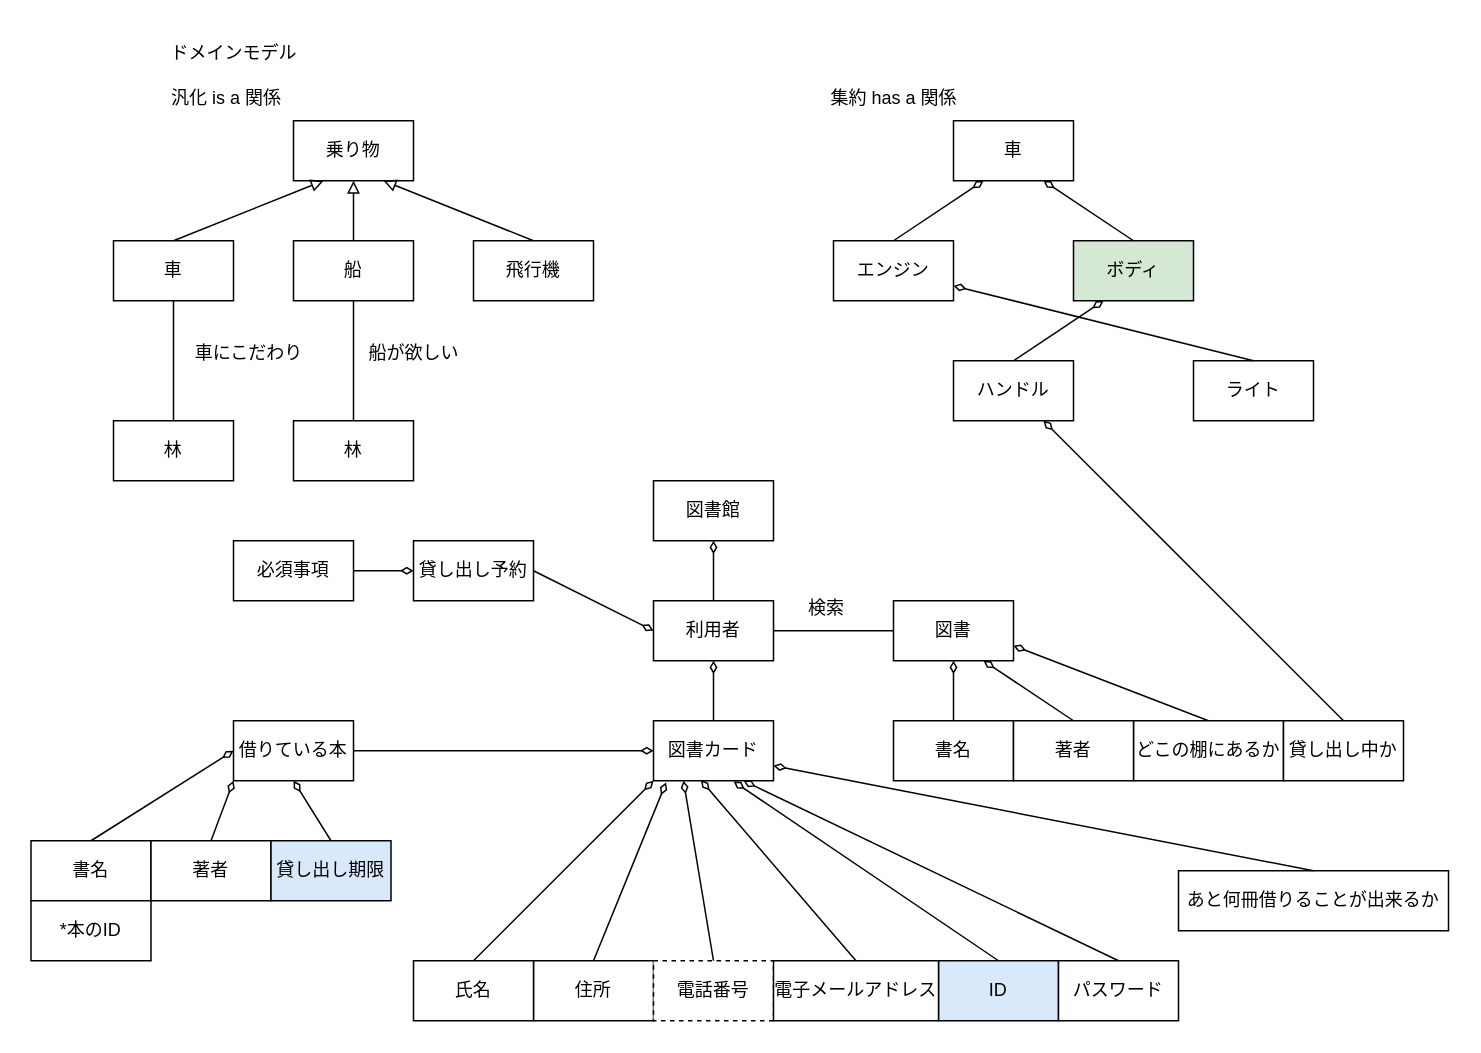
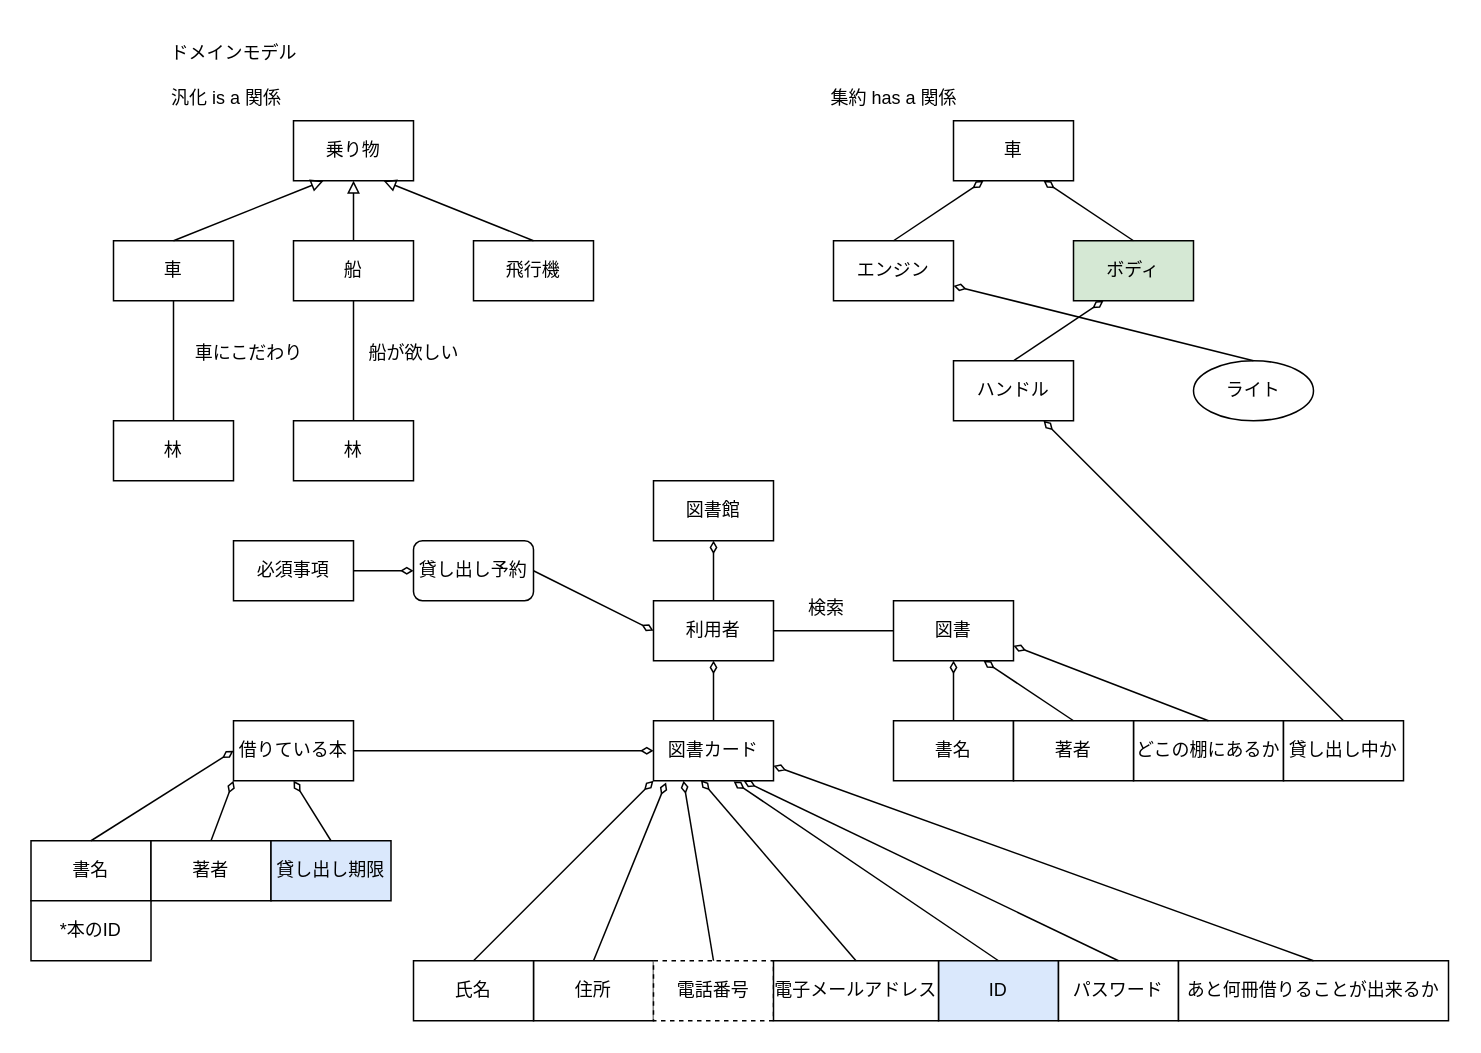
node "ライト": shape rectangle -> ellipse
node "貸し出し予約": shape rectangle -> rounded rectangle
node "あと何冊借りることが出来るか": moved (1313, 901) -> (1313, 991)
